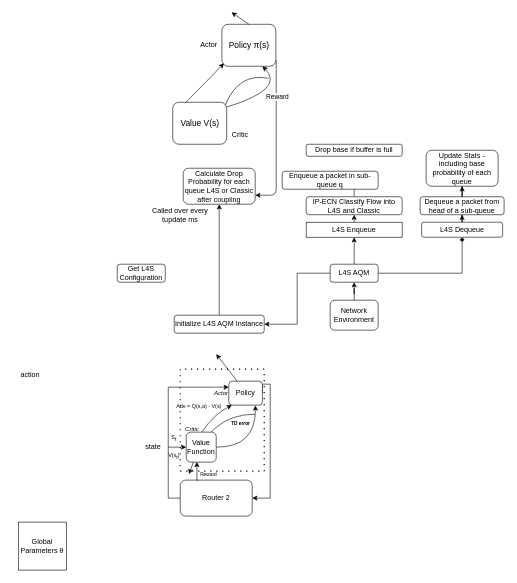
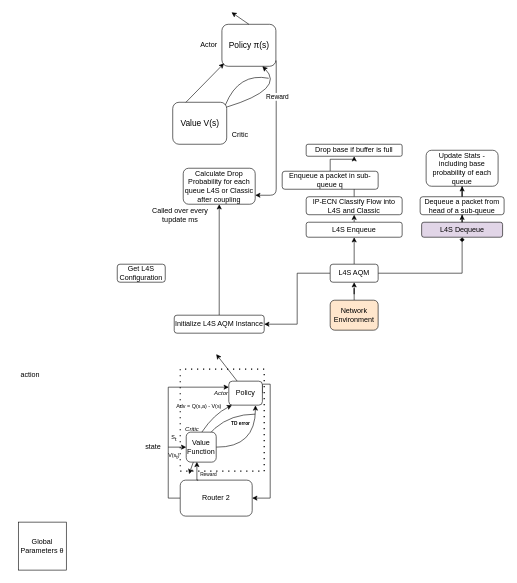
edge "Enqueue a packet in sub-queue q" -> "Drop base if buffer is full": added
node "L4S Enqueue": shape rectangle -> rounded rectangle
node "L4S Dequeue": fillcolor #ffffff -> #e1d5e7
node "Network Environment": fillcolor #ffffff -> #ffe6cc
